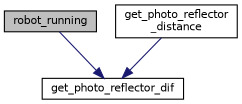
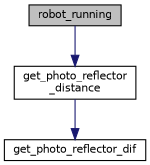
edge "robot_running" -> "get_photo_reflector_dif": now "robot_running" -> "get_photo_reflector _distance"
